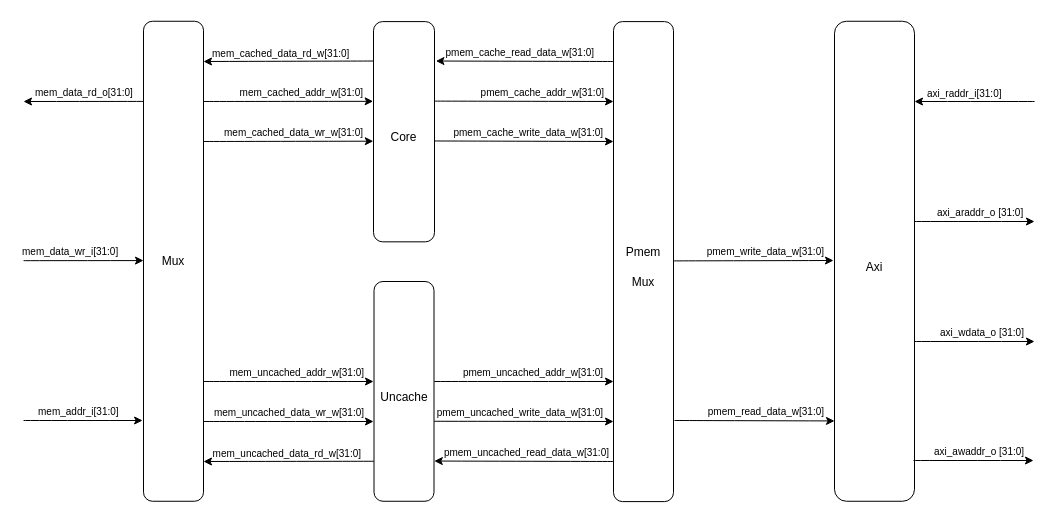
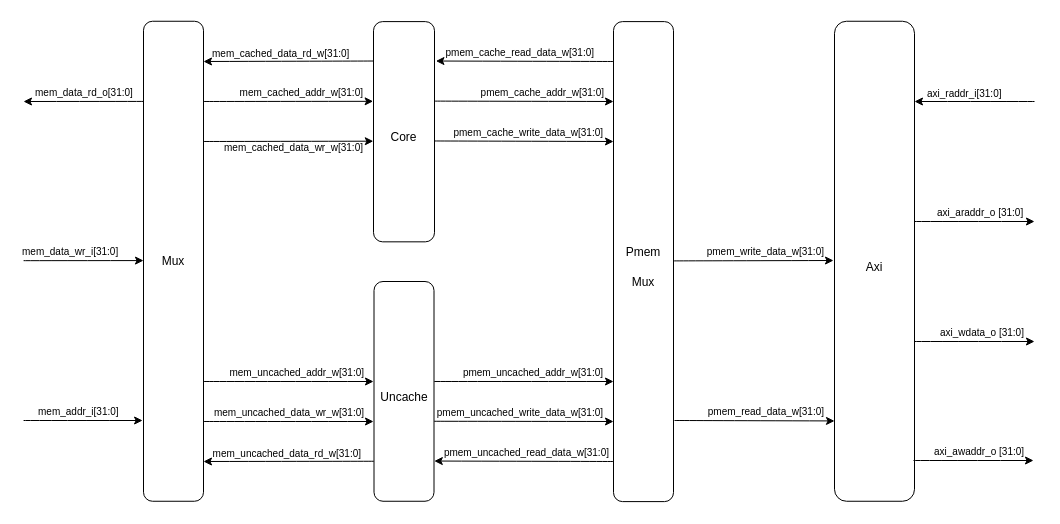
node "mem_cached_data_wr_w[31:0]": moved (296, 132) -> (296, 147)
